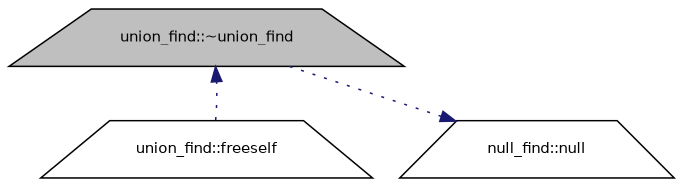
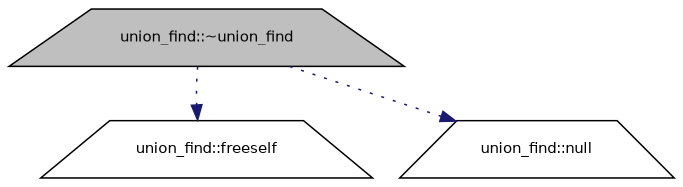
edge "union_find::freeself" -> "union_find::~union_find": reversed
node "null_find::null": label "null_find::null" -> "union_find::null"
